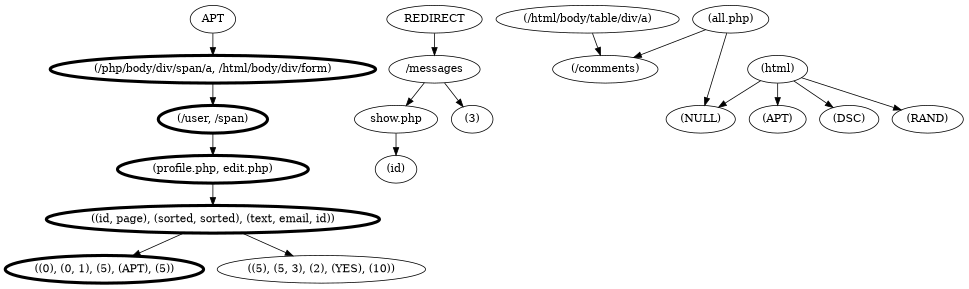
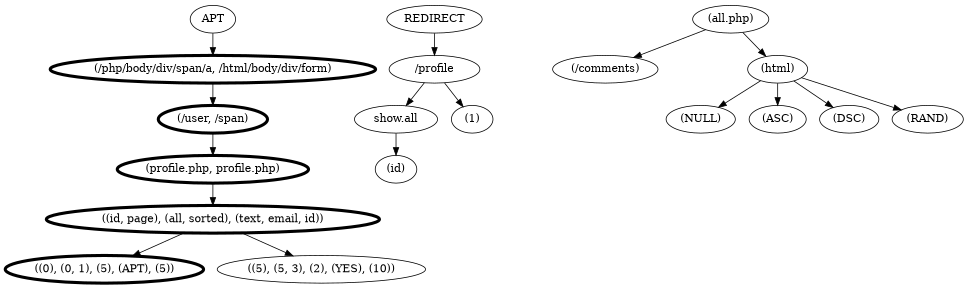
node "(/html/body/table/div/a)": removed
edge "(all.php)" -> "(NULL)": now "(all.php)" -> "(html)"
node "/messages": label "/messages" -> "/profile"
node "show.php": label "show.php" -> "show.all"
node "(3)": label "(3)" -> "(1)"
node "(APT)": label "(APT)" -> "(ASC)"
node "(profile.php, edit.php)": label "(profile.php, edit.php)" -> "(profile.php, profile.php)"
node "((id, page), (sorted, sorted), (text, email, id))": label "((id, page), (sorted, sorted), (text, email, id))" -> "((id, page), (all, sorted), (text, email, id))"
